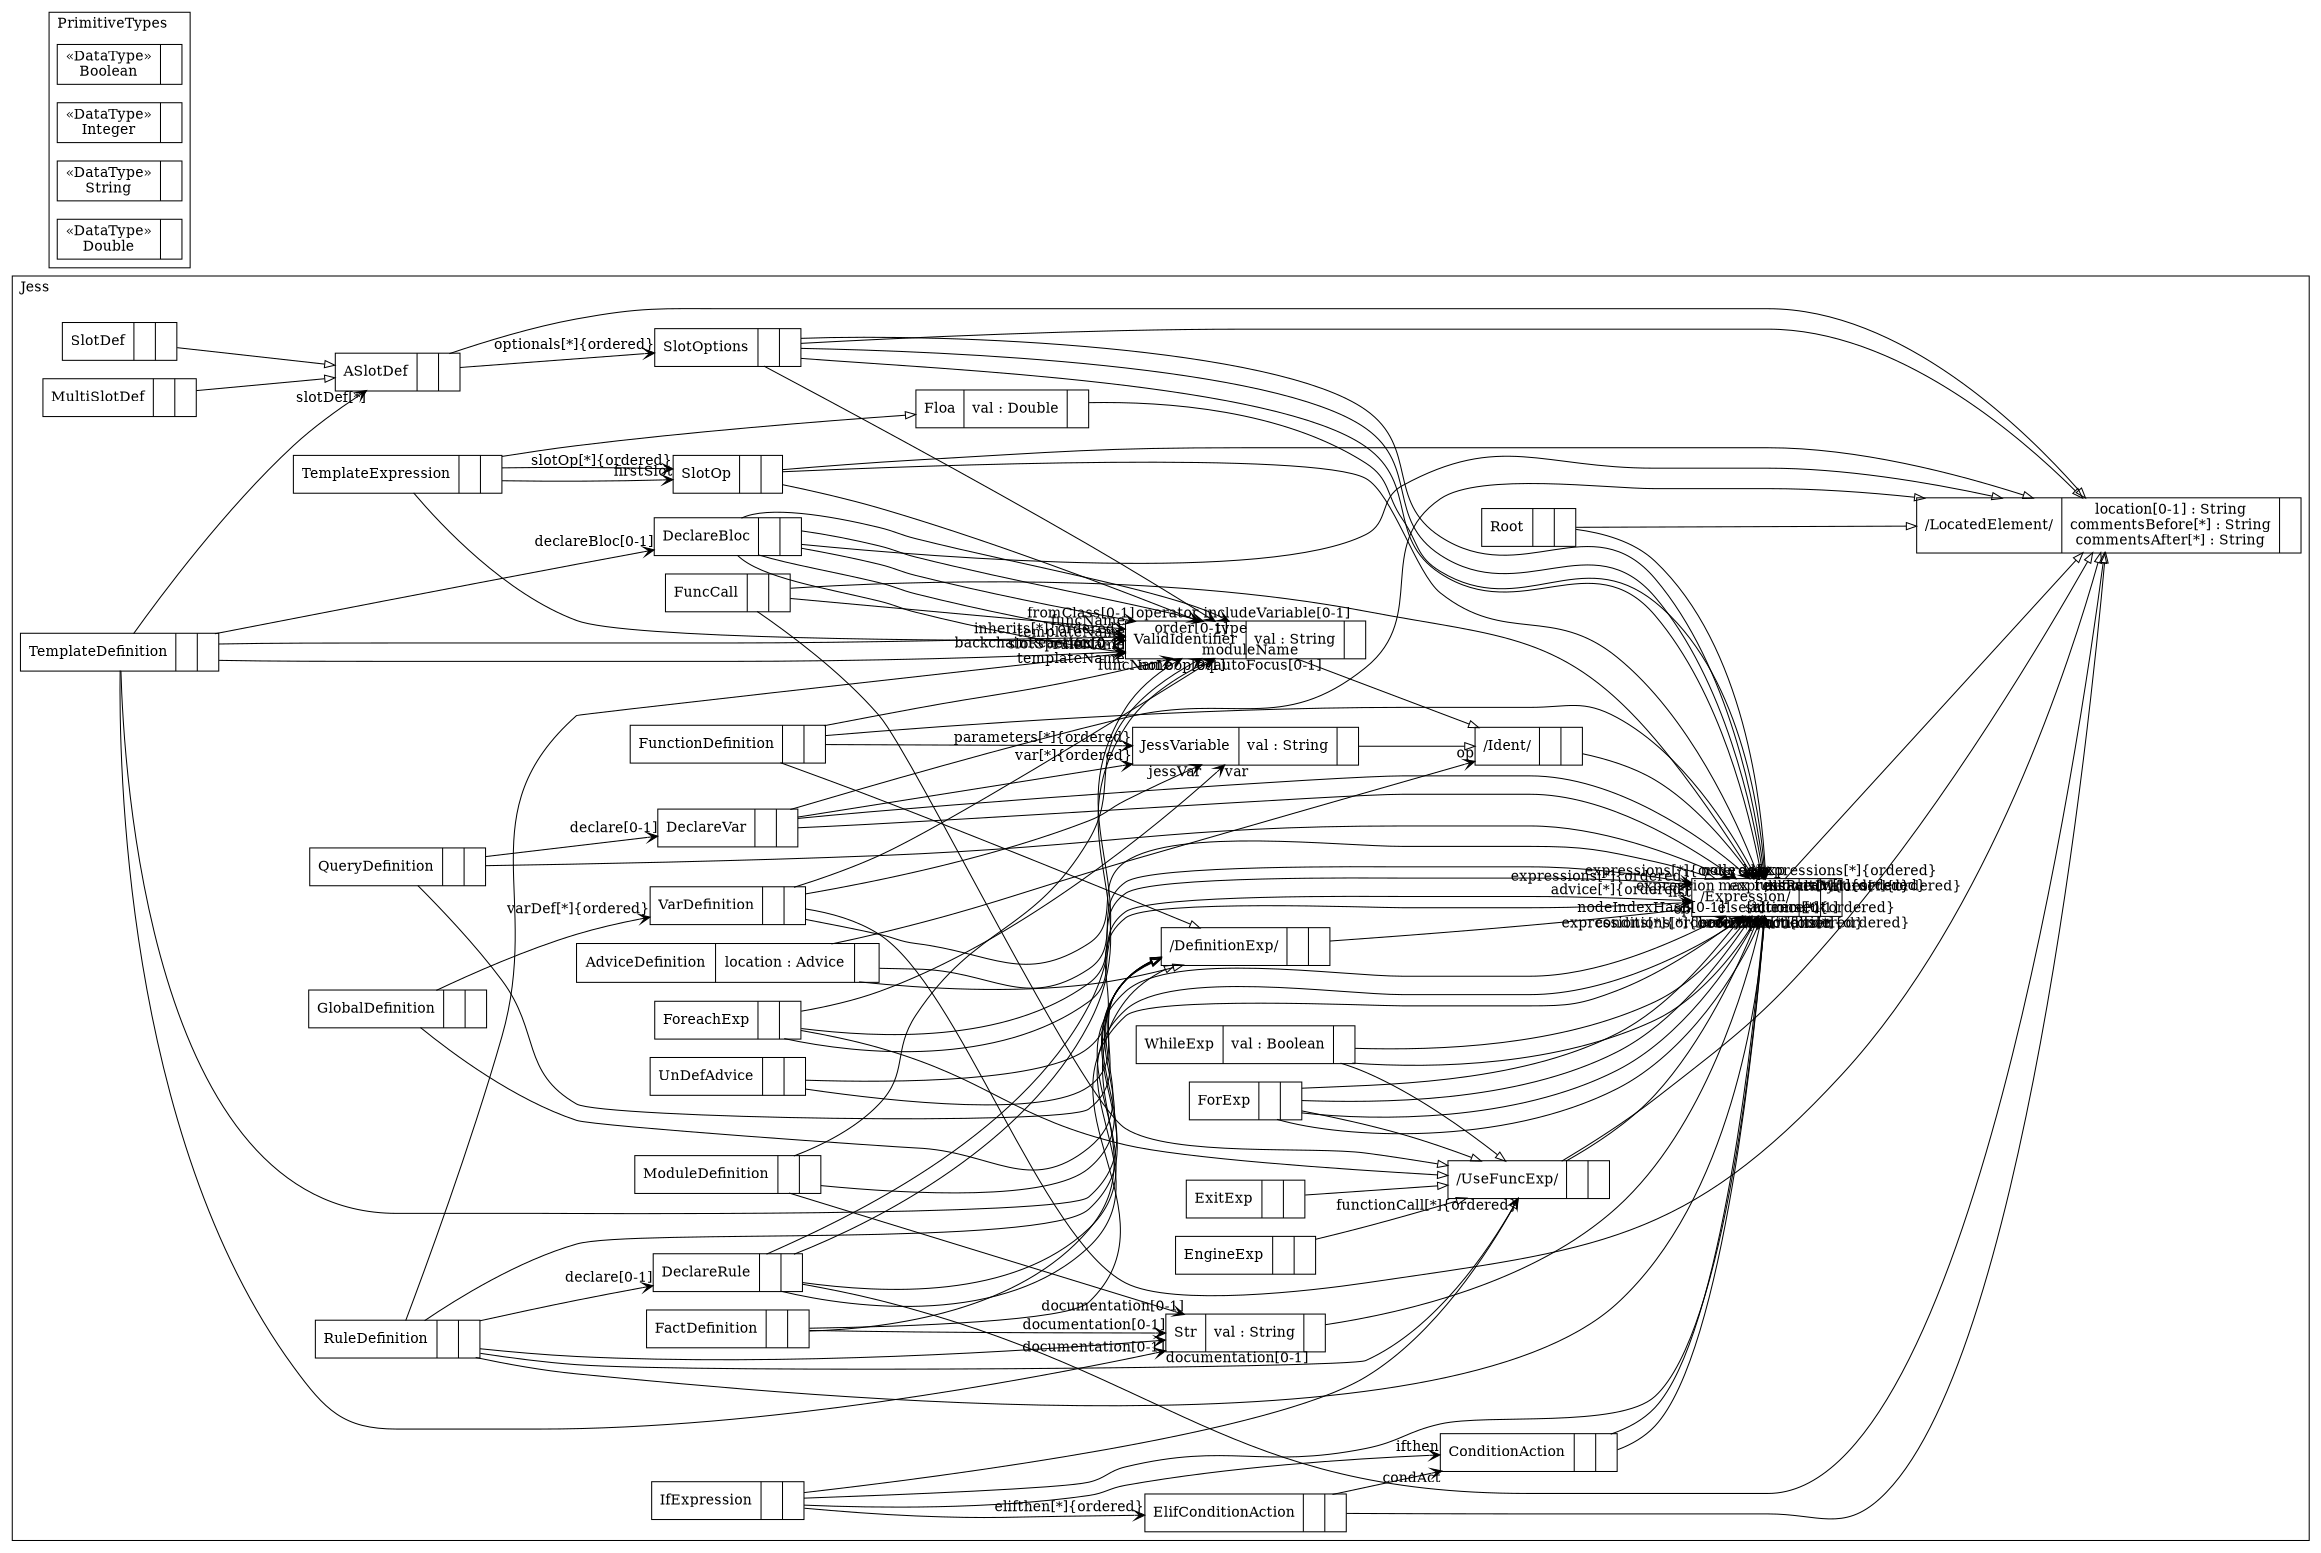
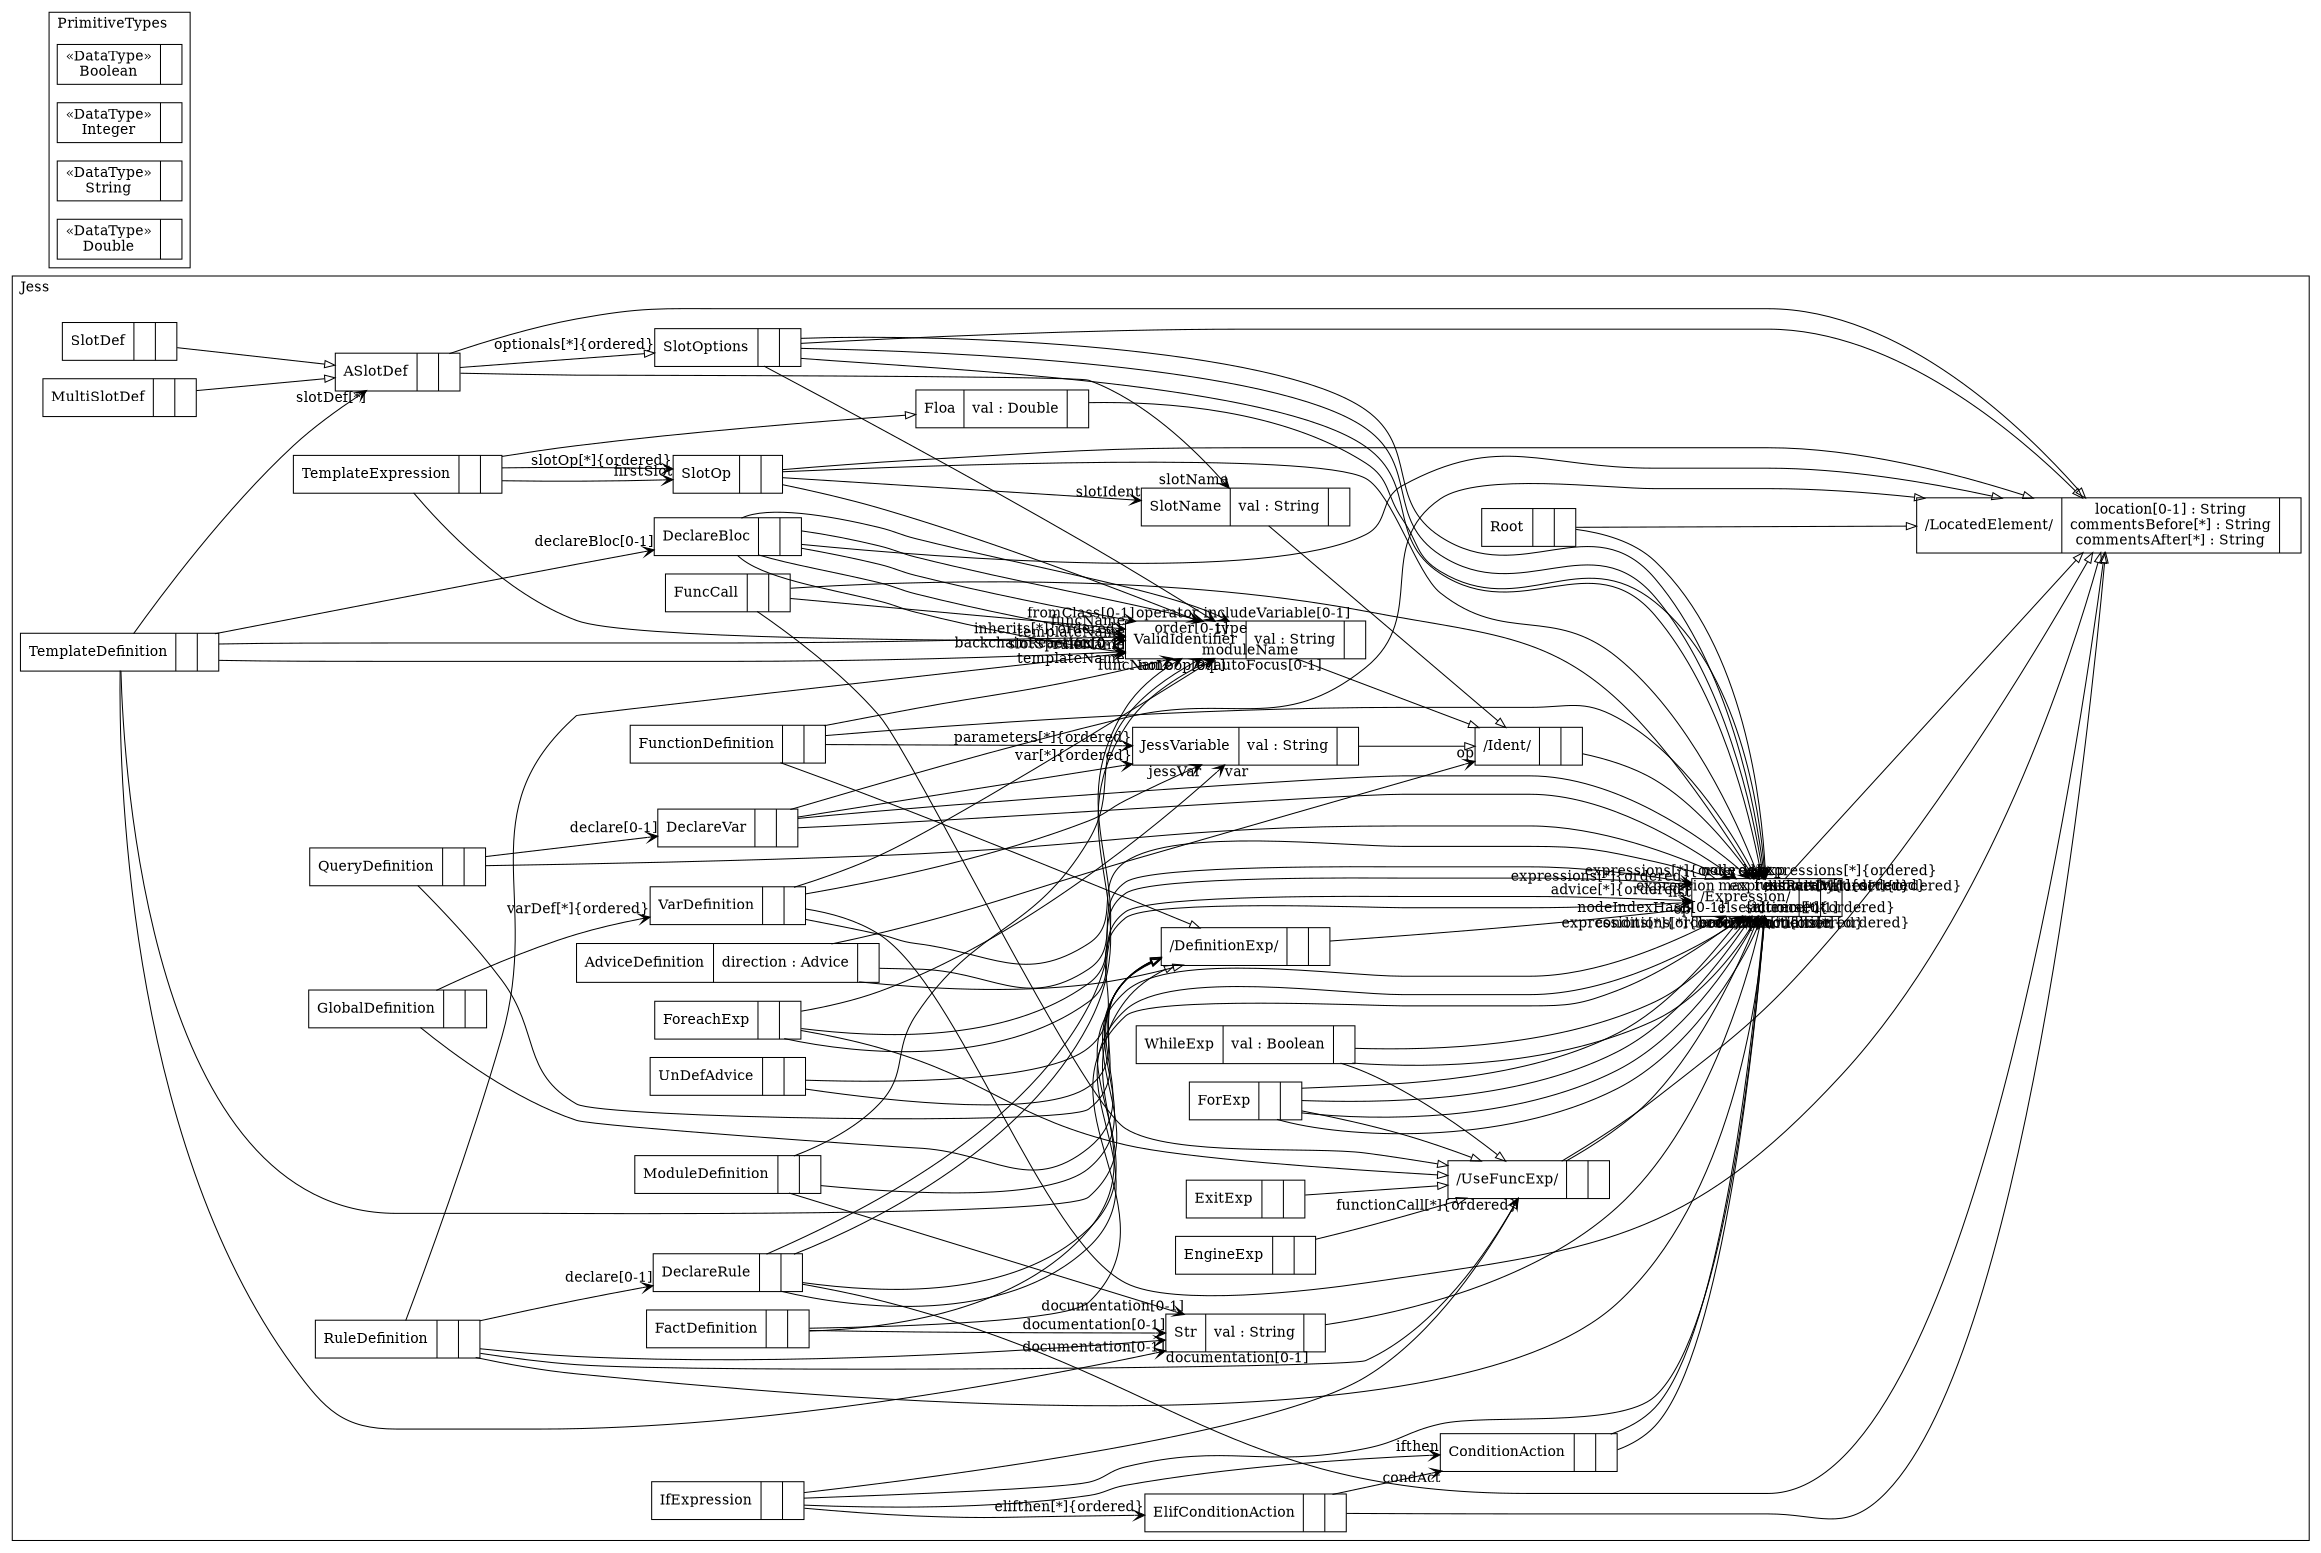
edge "ASlotDef" -> "SlotOptions": arrowhead vee -> onormal
node "SlotName": added
node "AdviceDefinition": text "location : Advice" -> "direction : Advice"
edge "RuleDefinition" -> "/DefinitionExp/": removed
